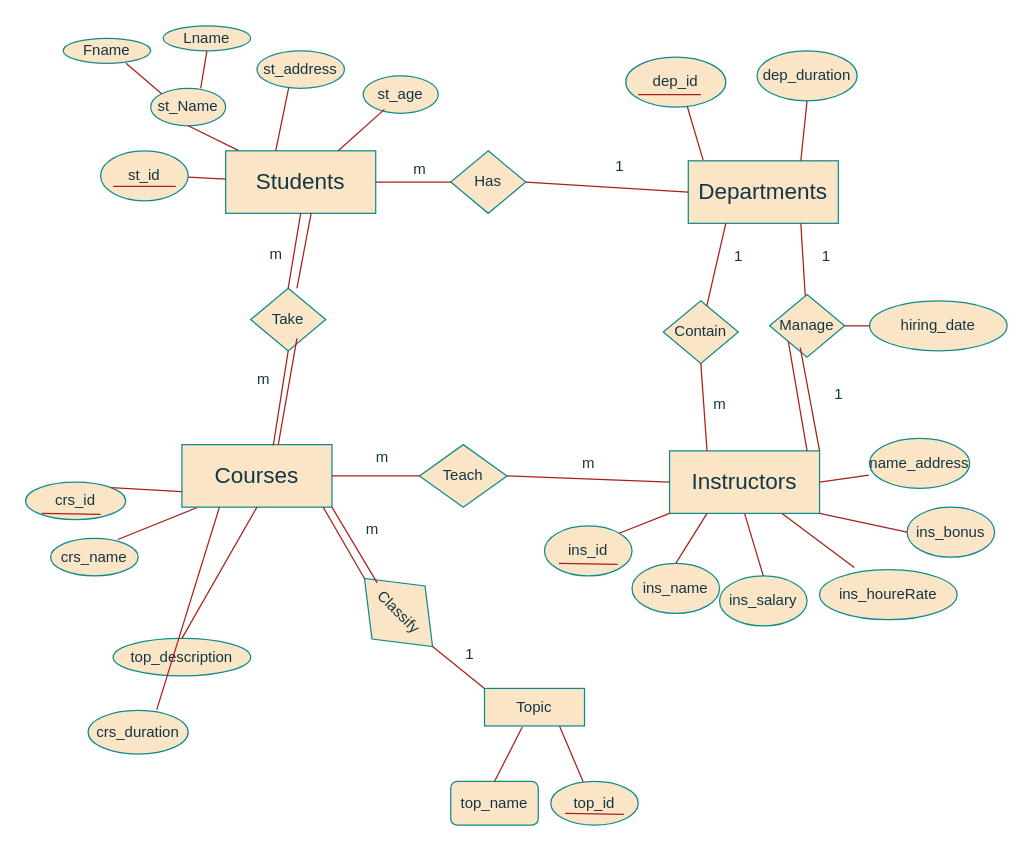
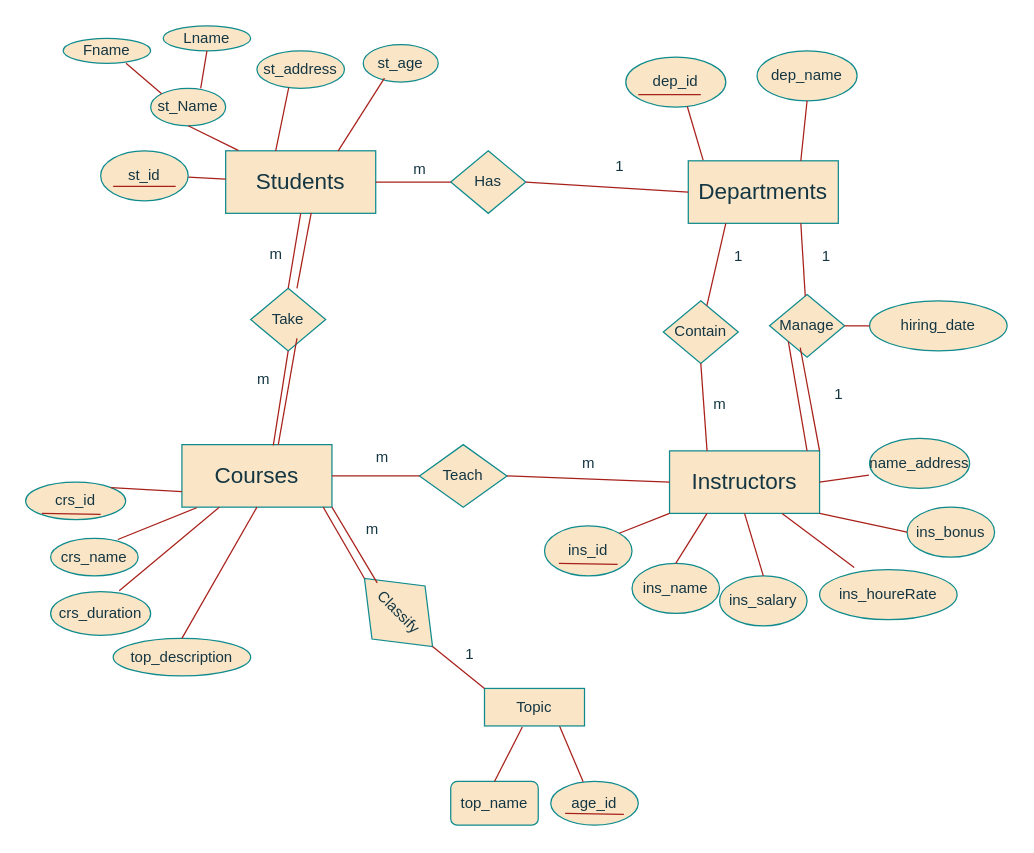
node "dep_duration": label "dep_duration" -> "dep_name"
node "st_age": moved (401, 94) -> (401, 63)
node "crs_duration": moved (138, 732) -> (101, 613)
node "top_id": label "top_id" -> "age_id"
